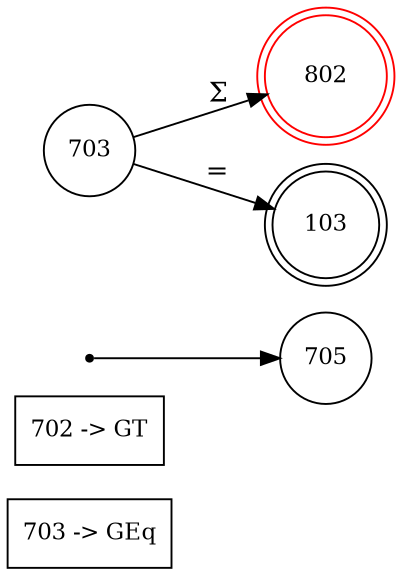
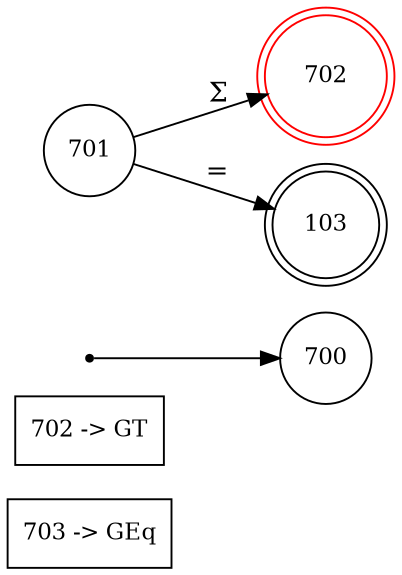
node "802": label "802" -> "702"
node "703": label "703" -> "701"
node "705": label "705" -> "700"
